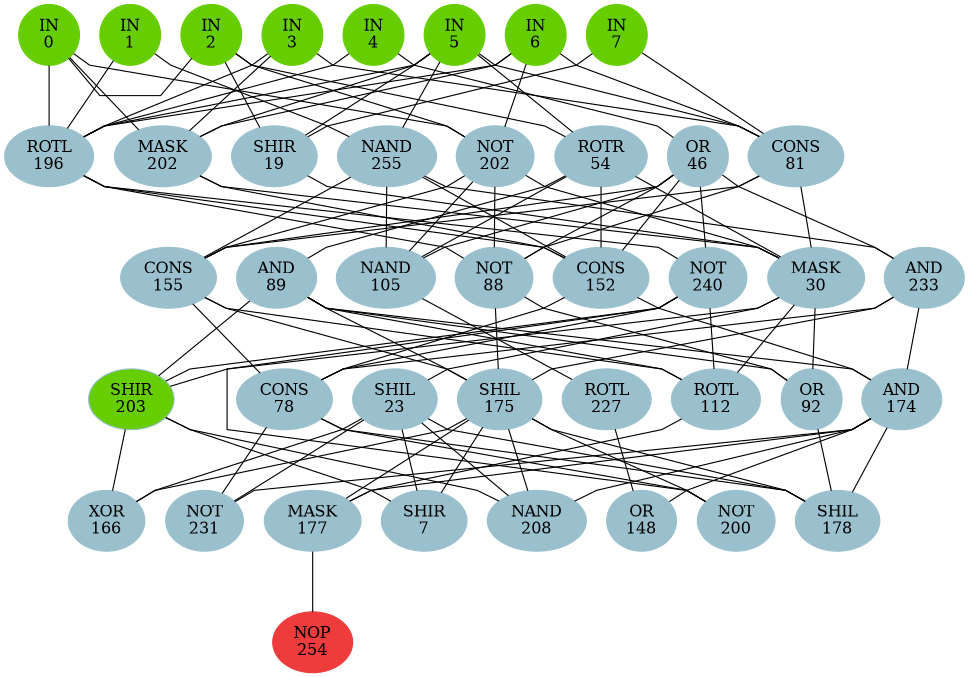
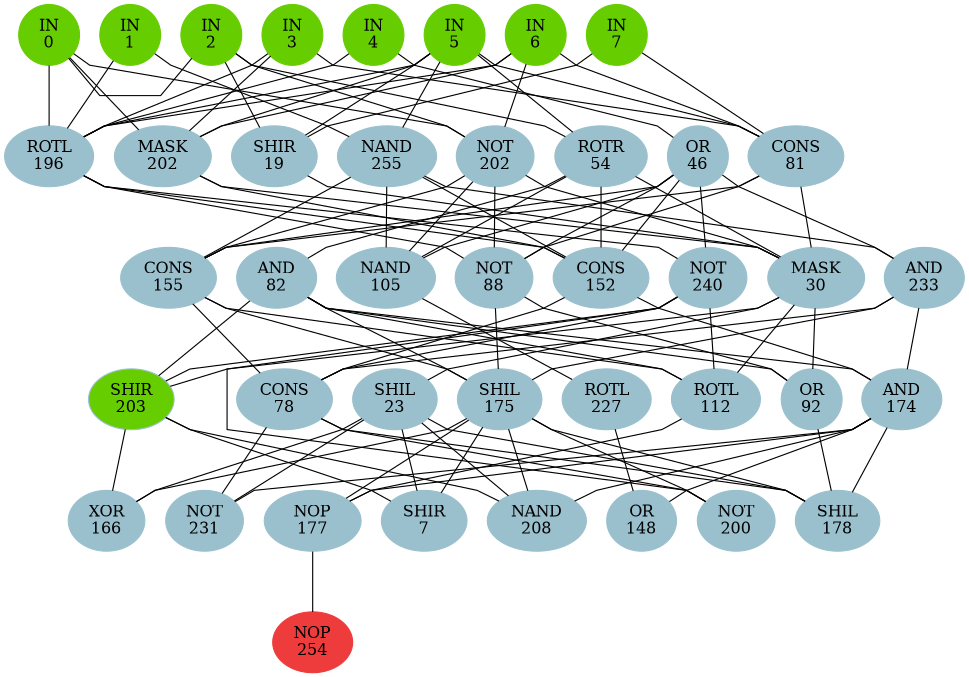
node "AND 89": label "AND 89" -> "AND 82"
node "MASK 177": label "MASK 177" -> "NOP 177"
